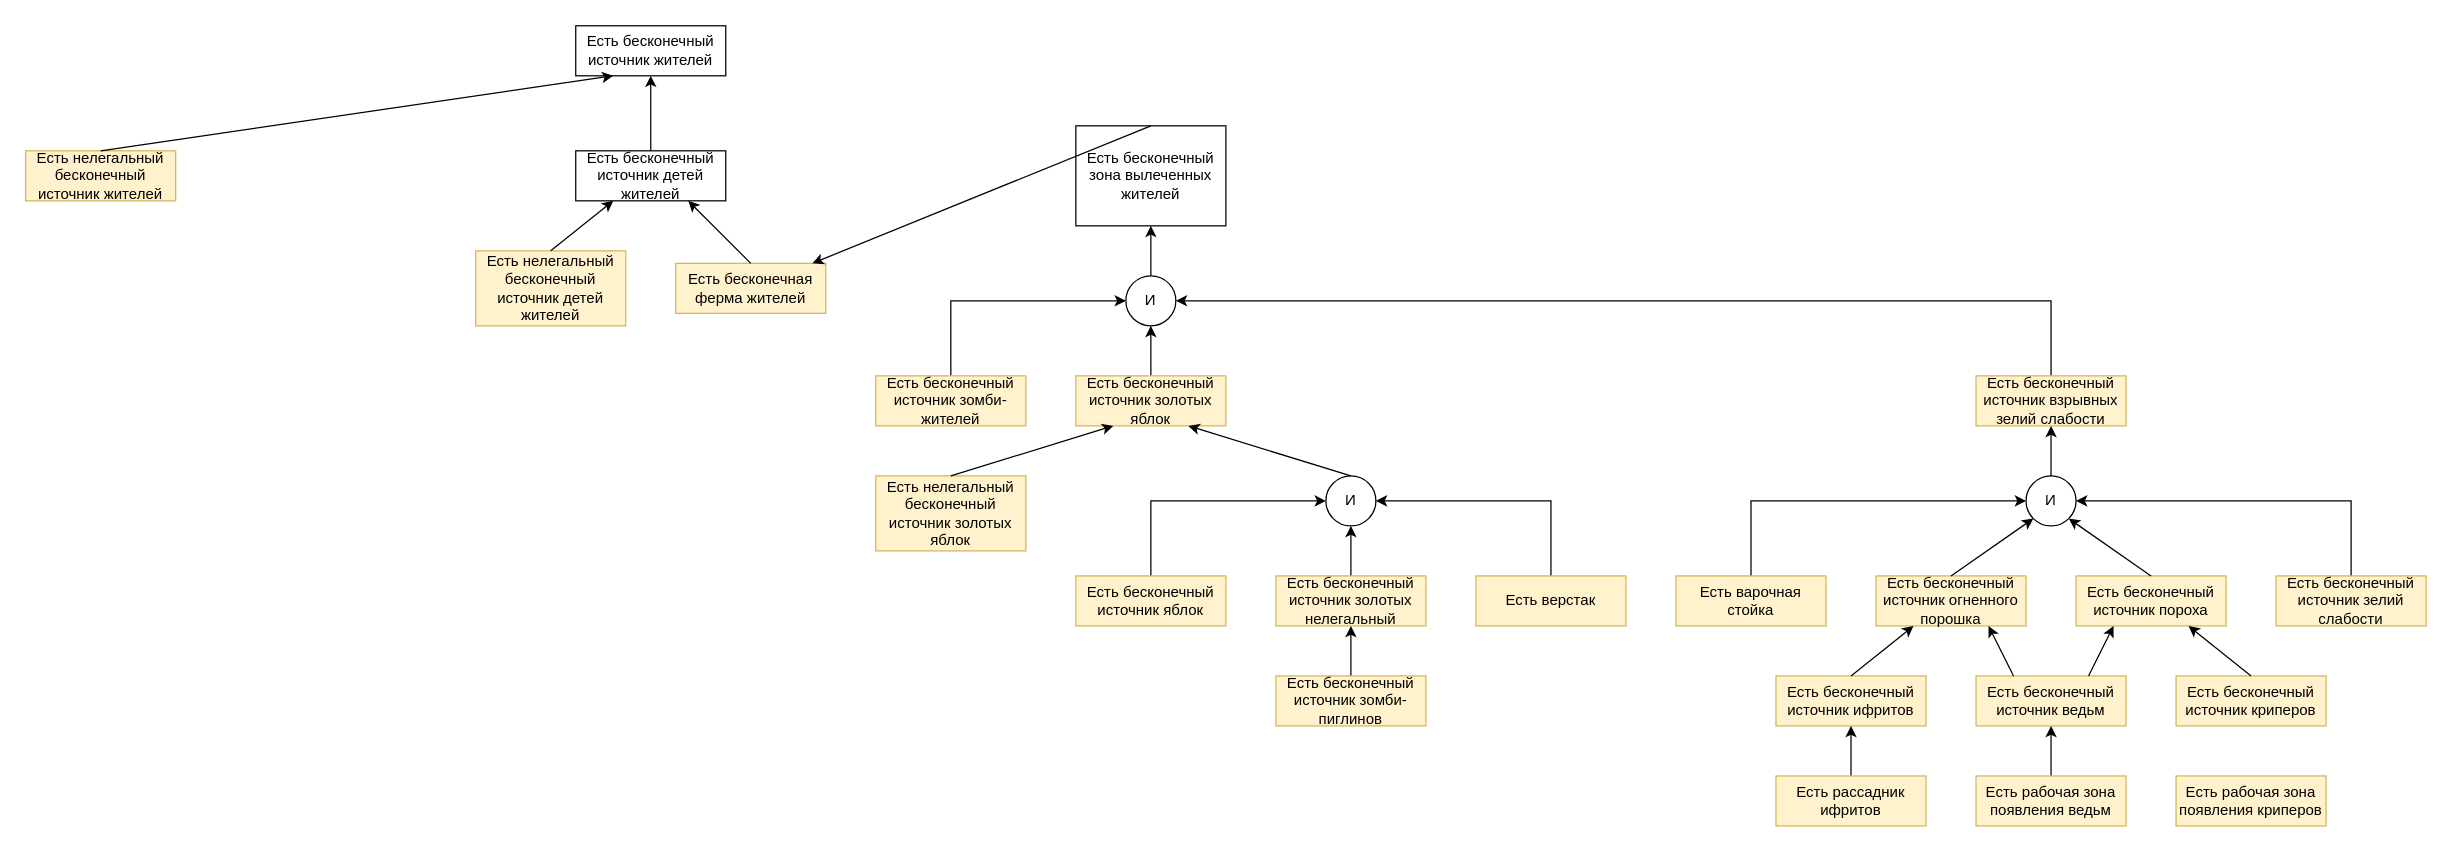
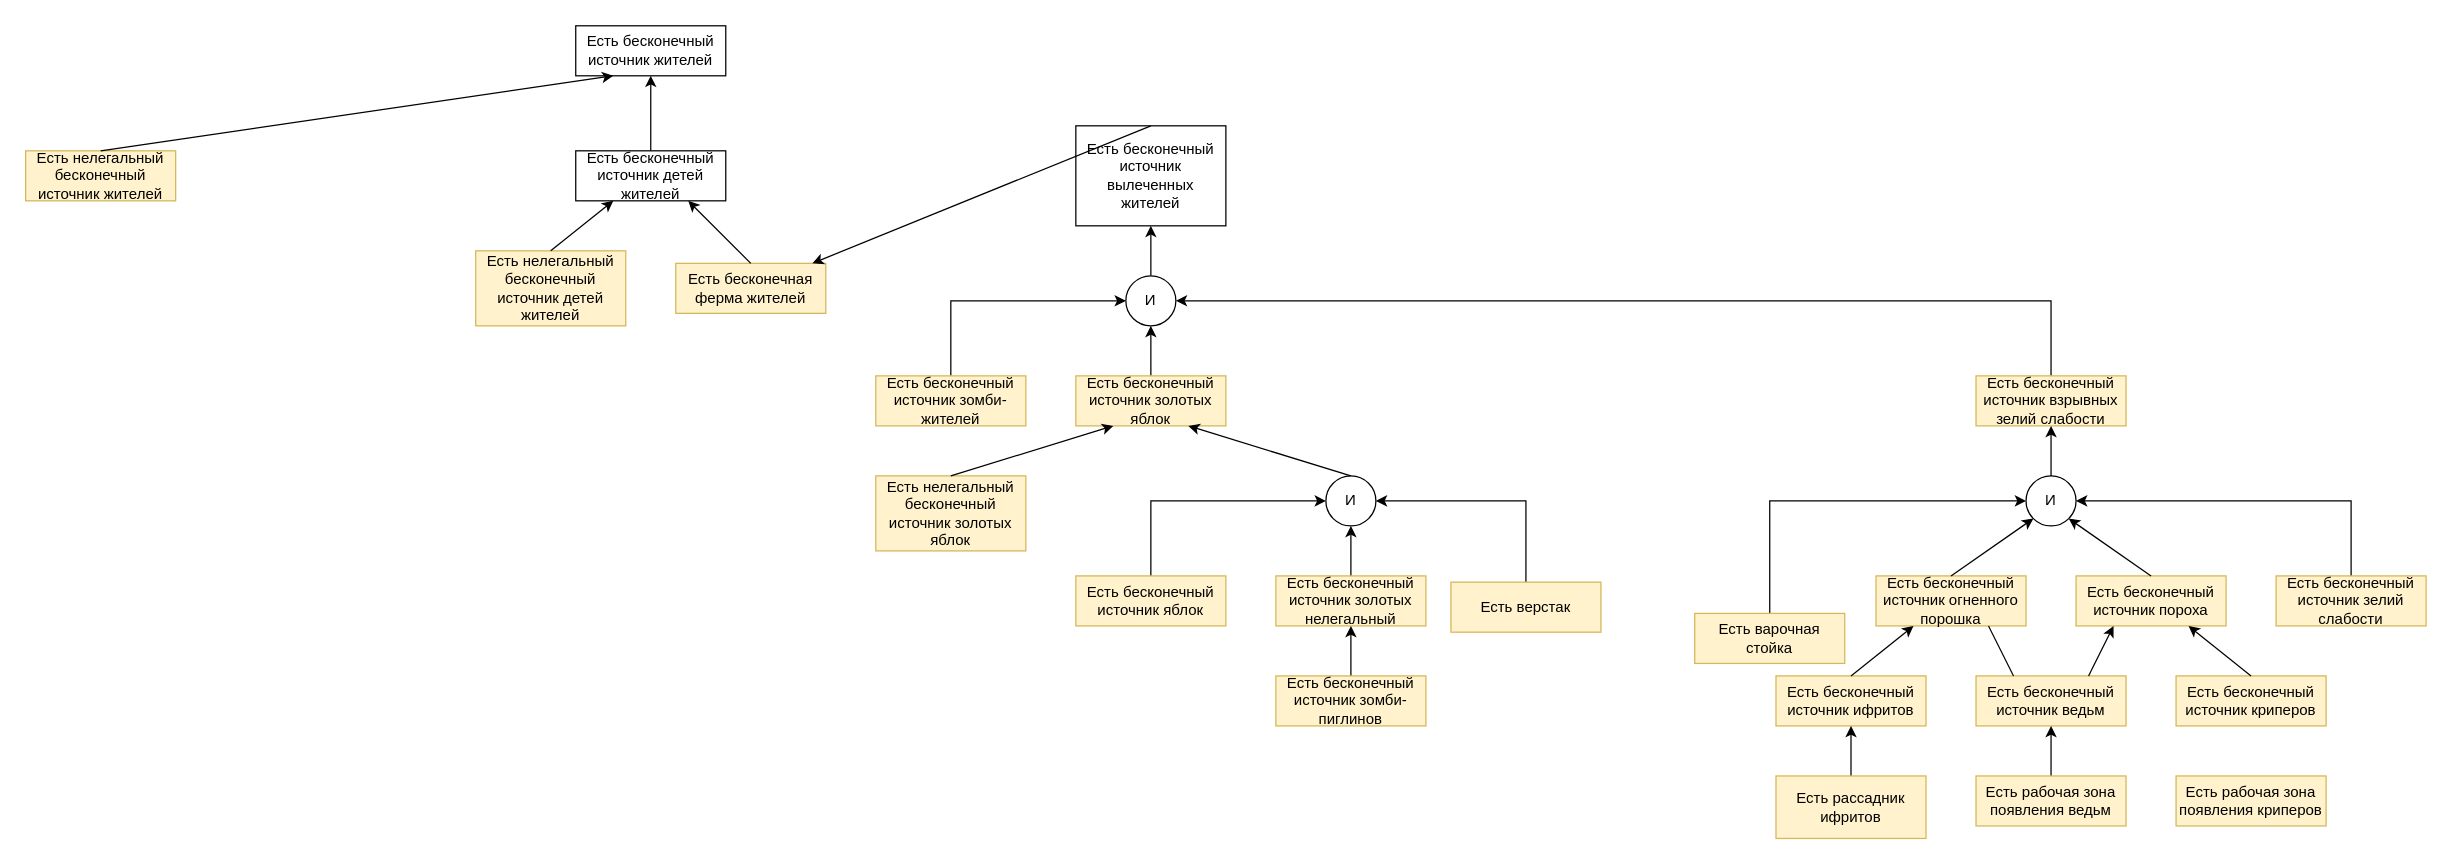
node "Есть бесконечный зона вылеченных жителей": label "Есть бесконечный зона вылеченных жителей" -> "Есть бесконечный источник вылеченных жителей"
node "Есть верстак": moved (1551, 601) -> (1526, 607)
node "Есть варочная стойка": moved (1751, 601) -> (1769, 638)
edge "Есть бесконечный источник ведьм" -> "Есть бесконечный источник огненного порошка": arrowhead classic -> none
node "Есть рассадник ифритов": size 150x50 -> 150x63
